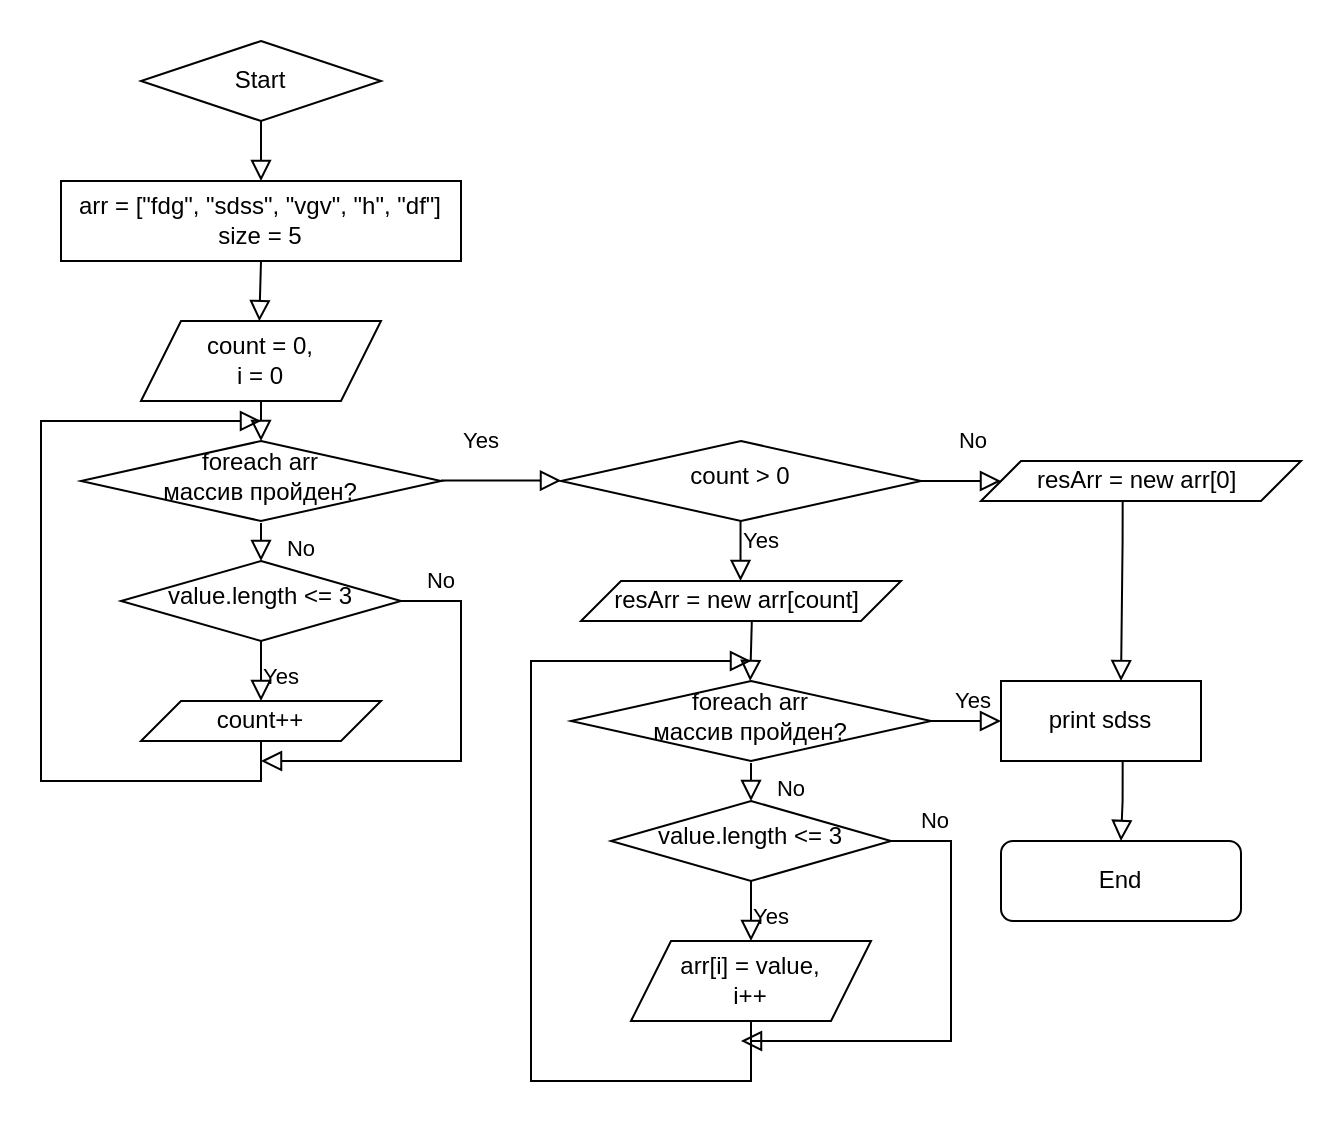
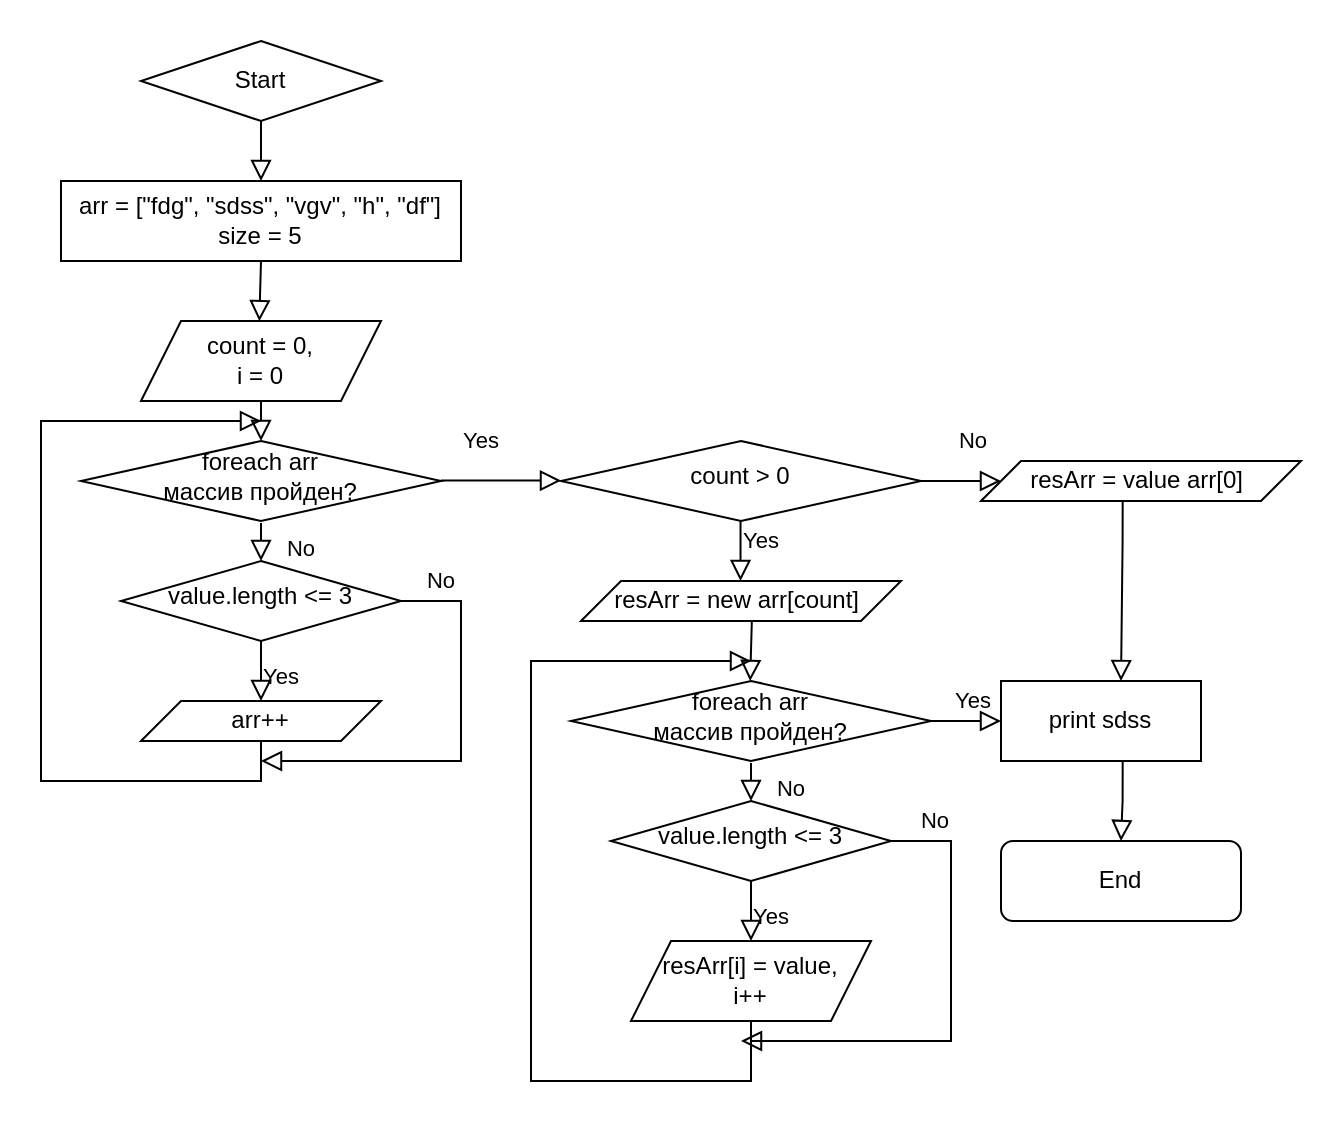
node "resArr = new arr[0]": label "resArr = new arr[0]" -> "resArr = value arr[0]"
node "count++": label "count++" -> "arr++"
node "arr[i] = value, i++": label "arr[i] = value, i++" -> "resArr[i] = value, i++"
